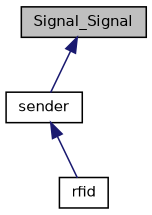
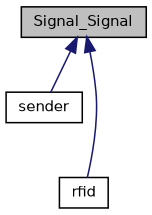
edge "rfid" -> "sender": now "rfid" -> "Signal_Signal"
